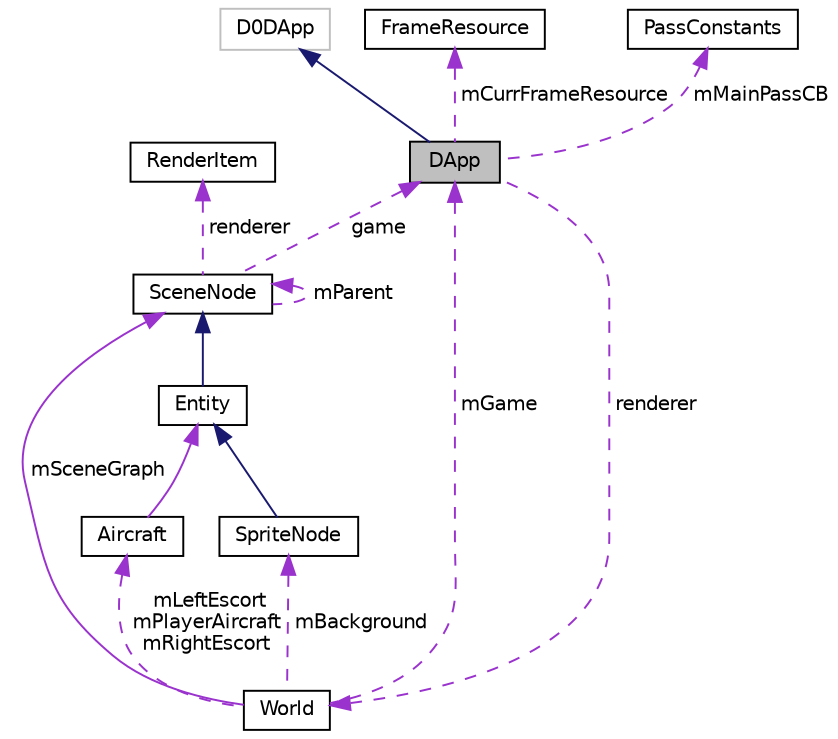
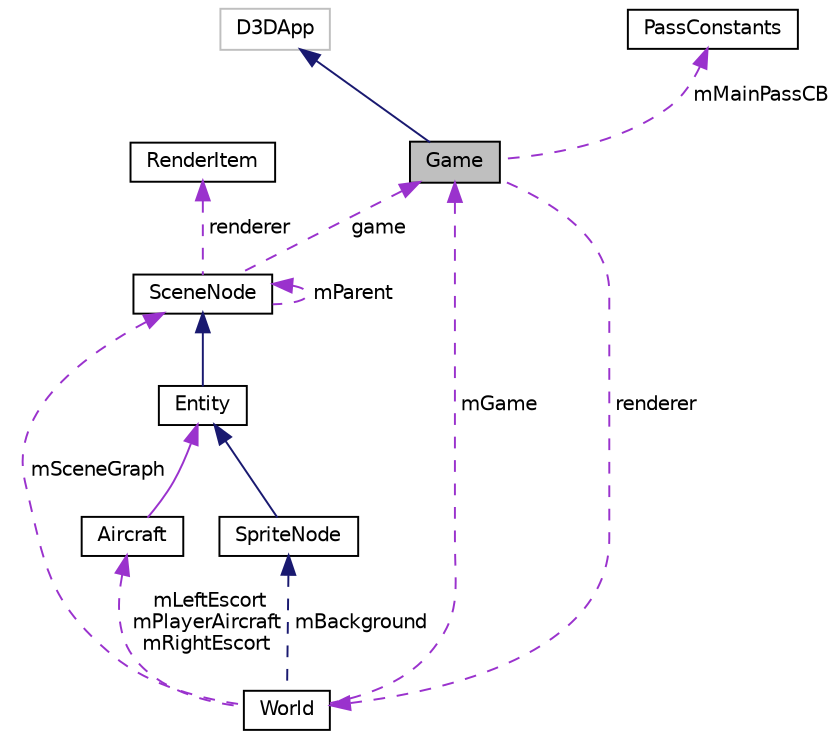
node "D0DApp": label "D0DApp" -> "D3DApp"
node "FrameResource": removed
node "DApp": label "DApp" -> "Game"
edge "World" -> "SceneNode": style solid -> dashed
edge "World" -> "SpriteNode": color darkorchid3 -> midnightblue
